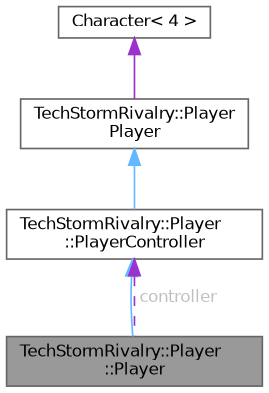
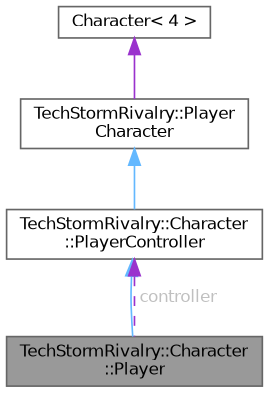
node "TechStormRivalry::Player Player": label "TechStormRivalry::Player Player" -> "TechStormRivalry::Player Character"
node "TechStormRivalry::Player ::PlayerController": label "TechStormRivalry::Player ::PlayerController" -> "TechStormRivalry::Character ::PlayerController"
node "TechStormRivalry::Player ::Player": label "TechStormRivalry::Player ::Player" -> "TechStormRivalry::Character ::Player"
